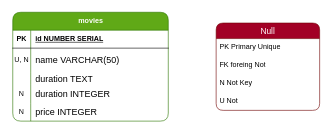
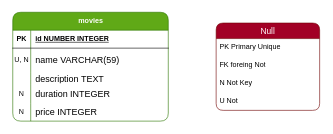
node "id NUMBER SERIAL": label "id NUMBER SERIAL" -> "id NUMBER INTEGER"
node "name VARCHAR(50)": label "name VARCHAR(50)" -> "name VARCHAR(59)"
node "duration TEXT": label "duration TEXT" -> "description TEXT"
